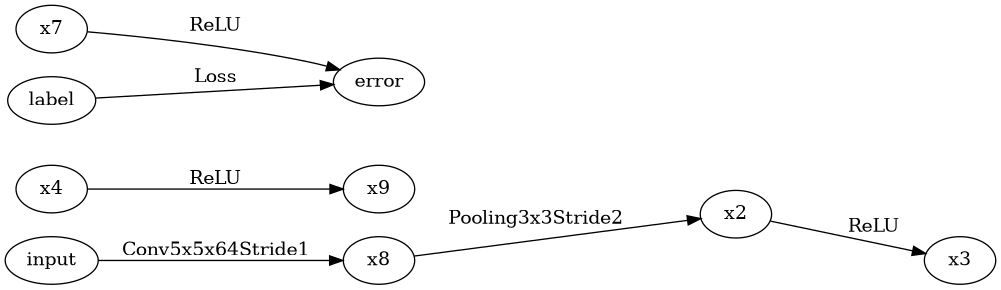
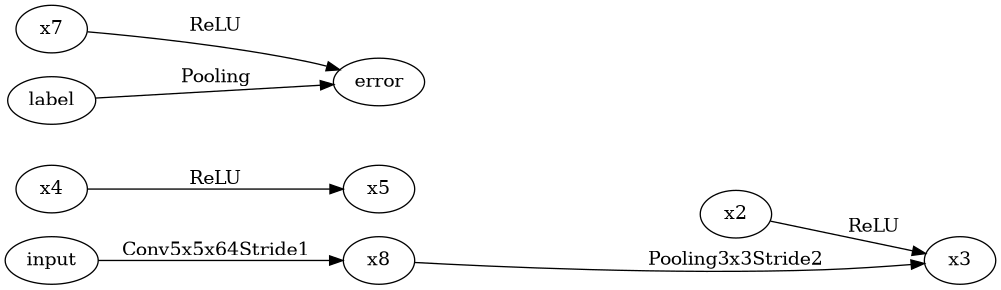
edge "label" -> "error": label "Loss" -> "Pooling"
node "x9": label "x9" -> "x5"
edge "x8" -> "x2": now "x8" -> "x3"
